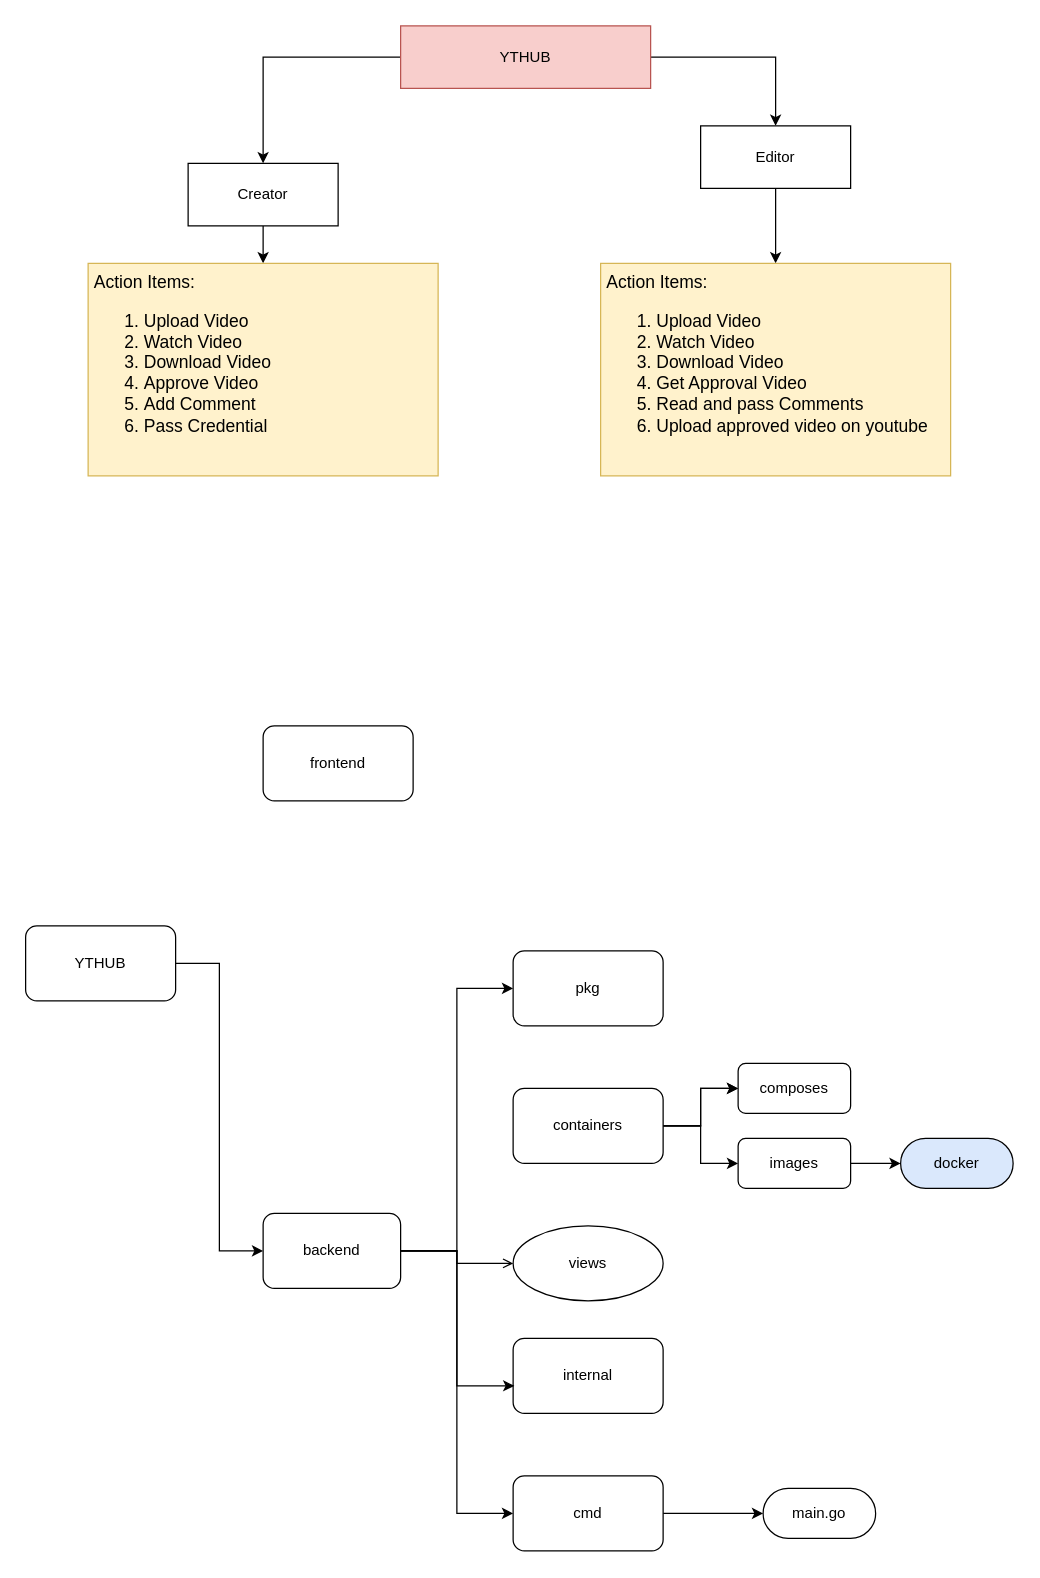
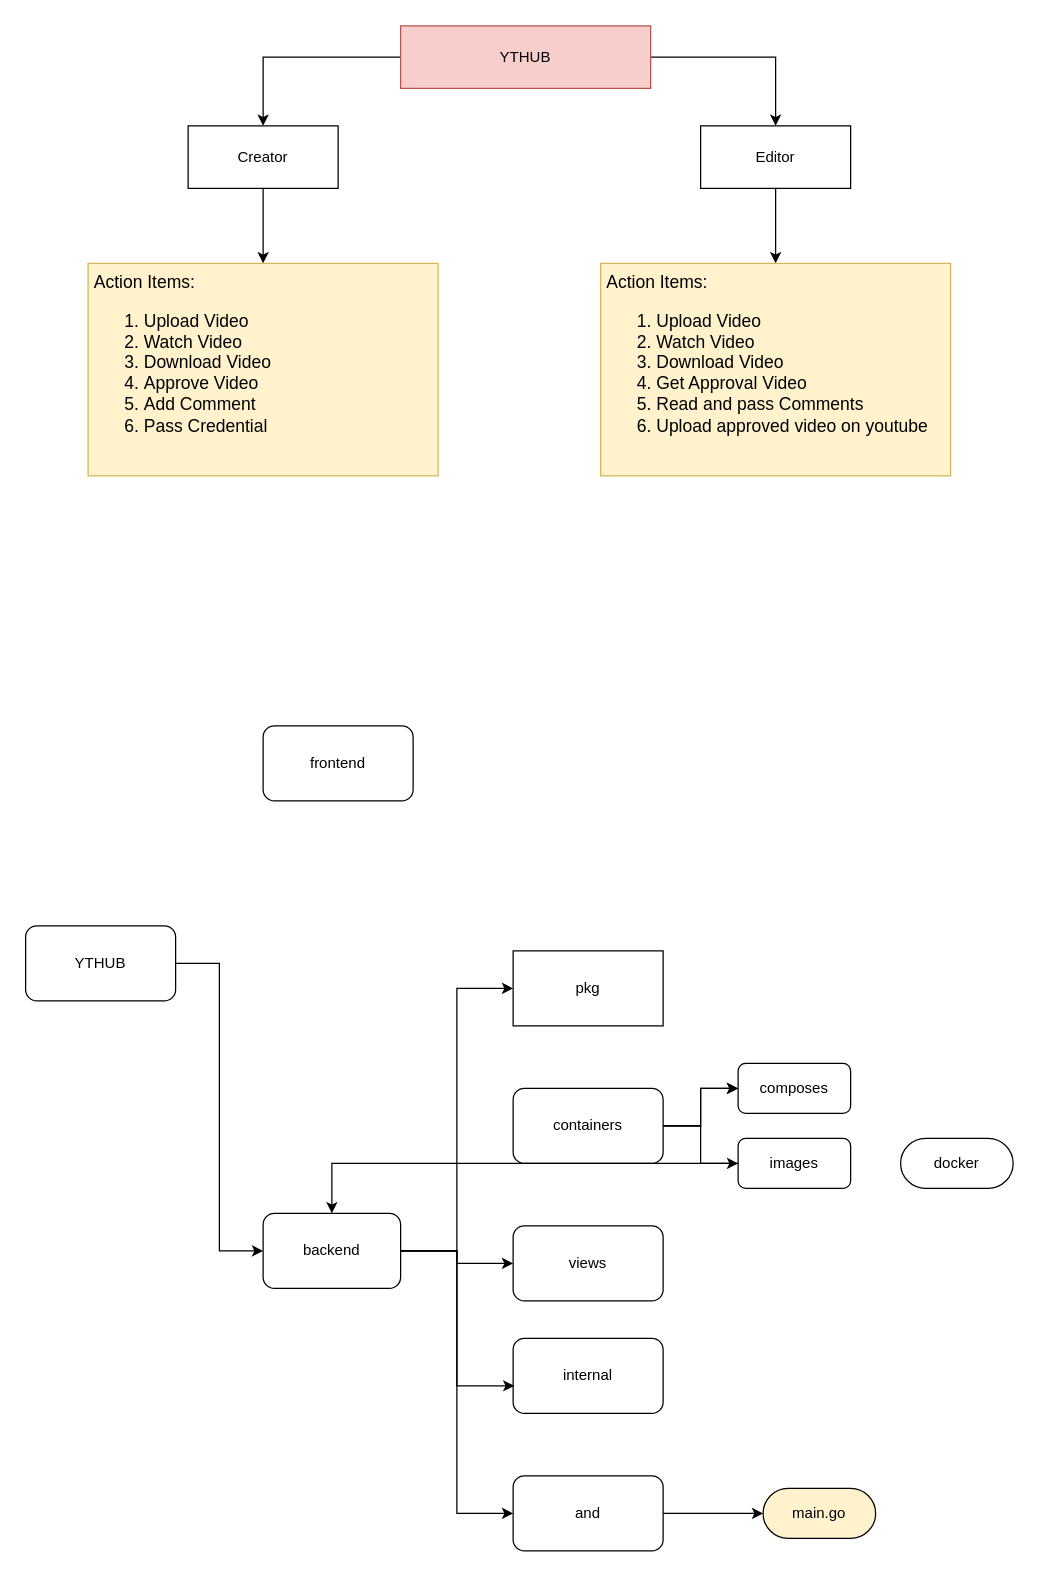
node "Creator": moved (263, 194) -> (263, 157)
node "pkg": shape rounded rectangle -> rectangle
edge "images" -> "docker": now "images" -> "backend"
node "docker": fillcolor #dae8fc -> #ffffff
edge "backend" -> "views": arrowhead open -> classic
node "views": shape ellipse -> rounded rectangle
node "cmd": label "cmd" -> "and"
node "main.go": fillcolor #ffffff -> #fff2cc
